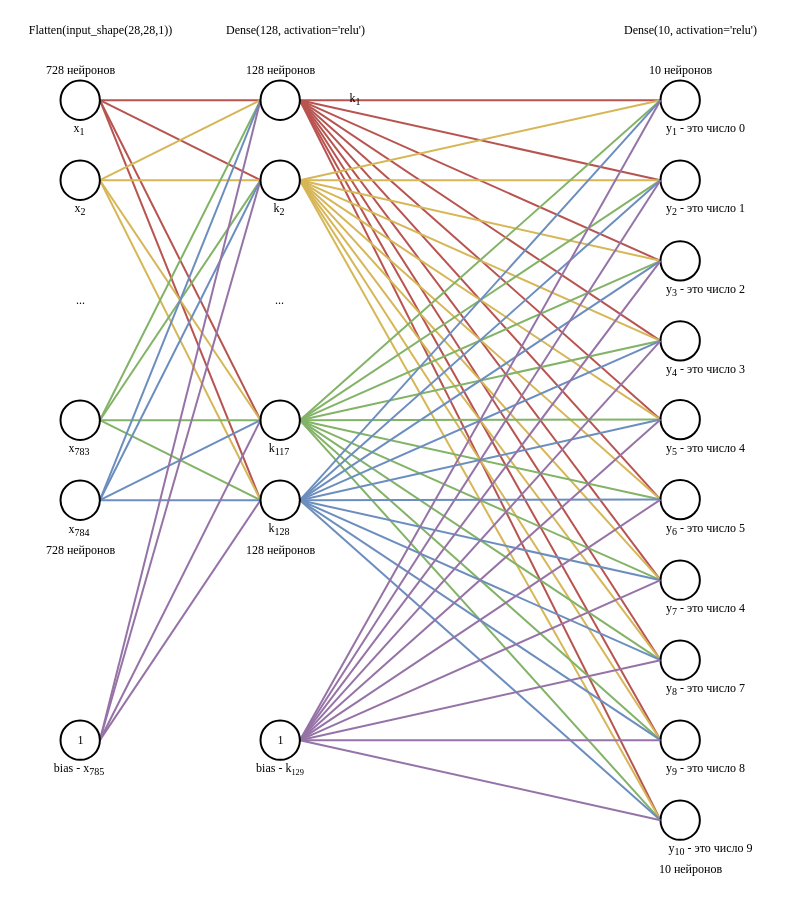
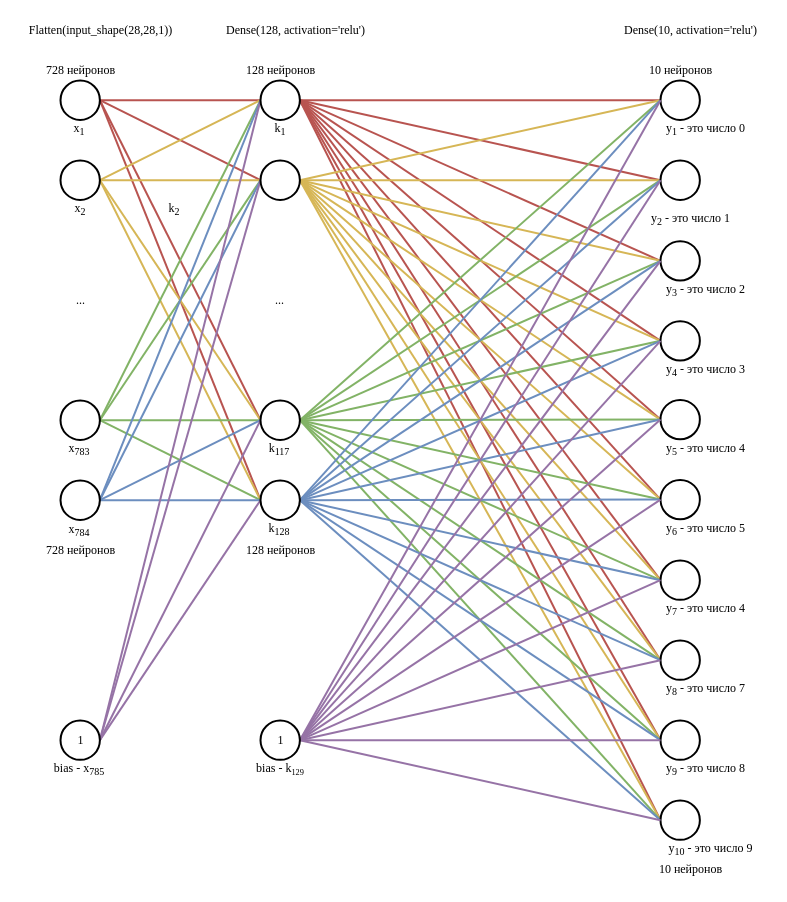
node "k1": moved (356, 100) -> (281, 130)
node "k2": moved (280, 210) -> (175, 210)
node "y2 - это число 1": moved (706, 210) -> (691, 220)
